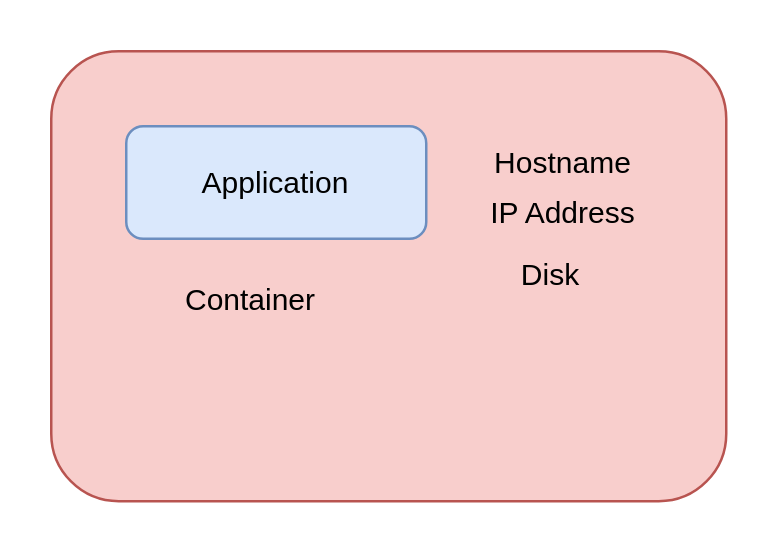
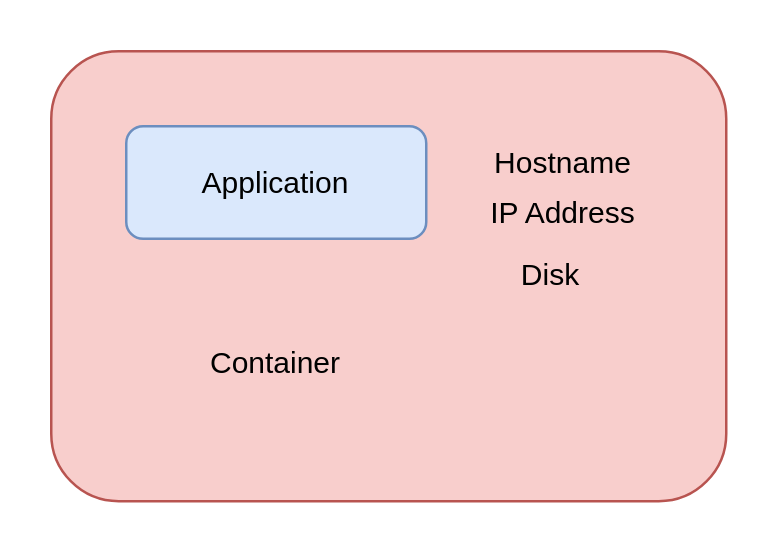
node "Container": moved (251, 301) -> (276, 364)
